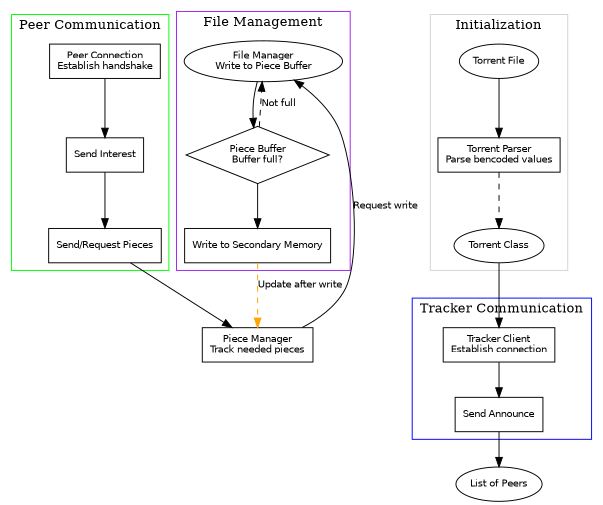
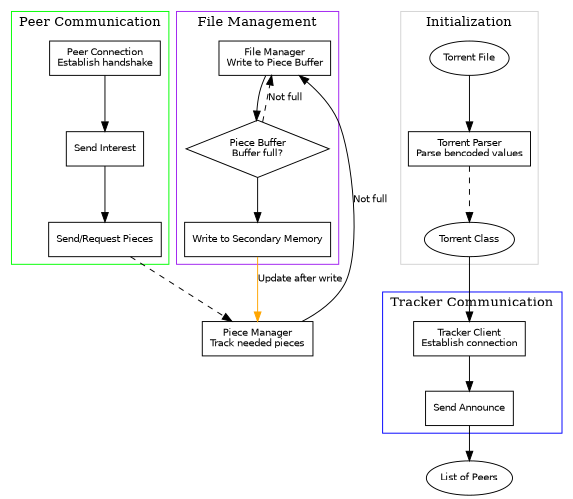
node "File Manager Write to Piece Buffer": shape ellipse -> box
edge "Piece Manager Track needed pieces" -> "File Manager Write to Piece Buffer": label "Request write" -> "Not full"
edge "Write to Secondary Memory" -> "Piece Manager Track needed pieces": style dashed -> solid
edge "Send/Request Pieces" -> "Piece Manager Track needed pieces": style solid -> dashed
